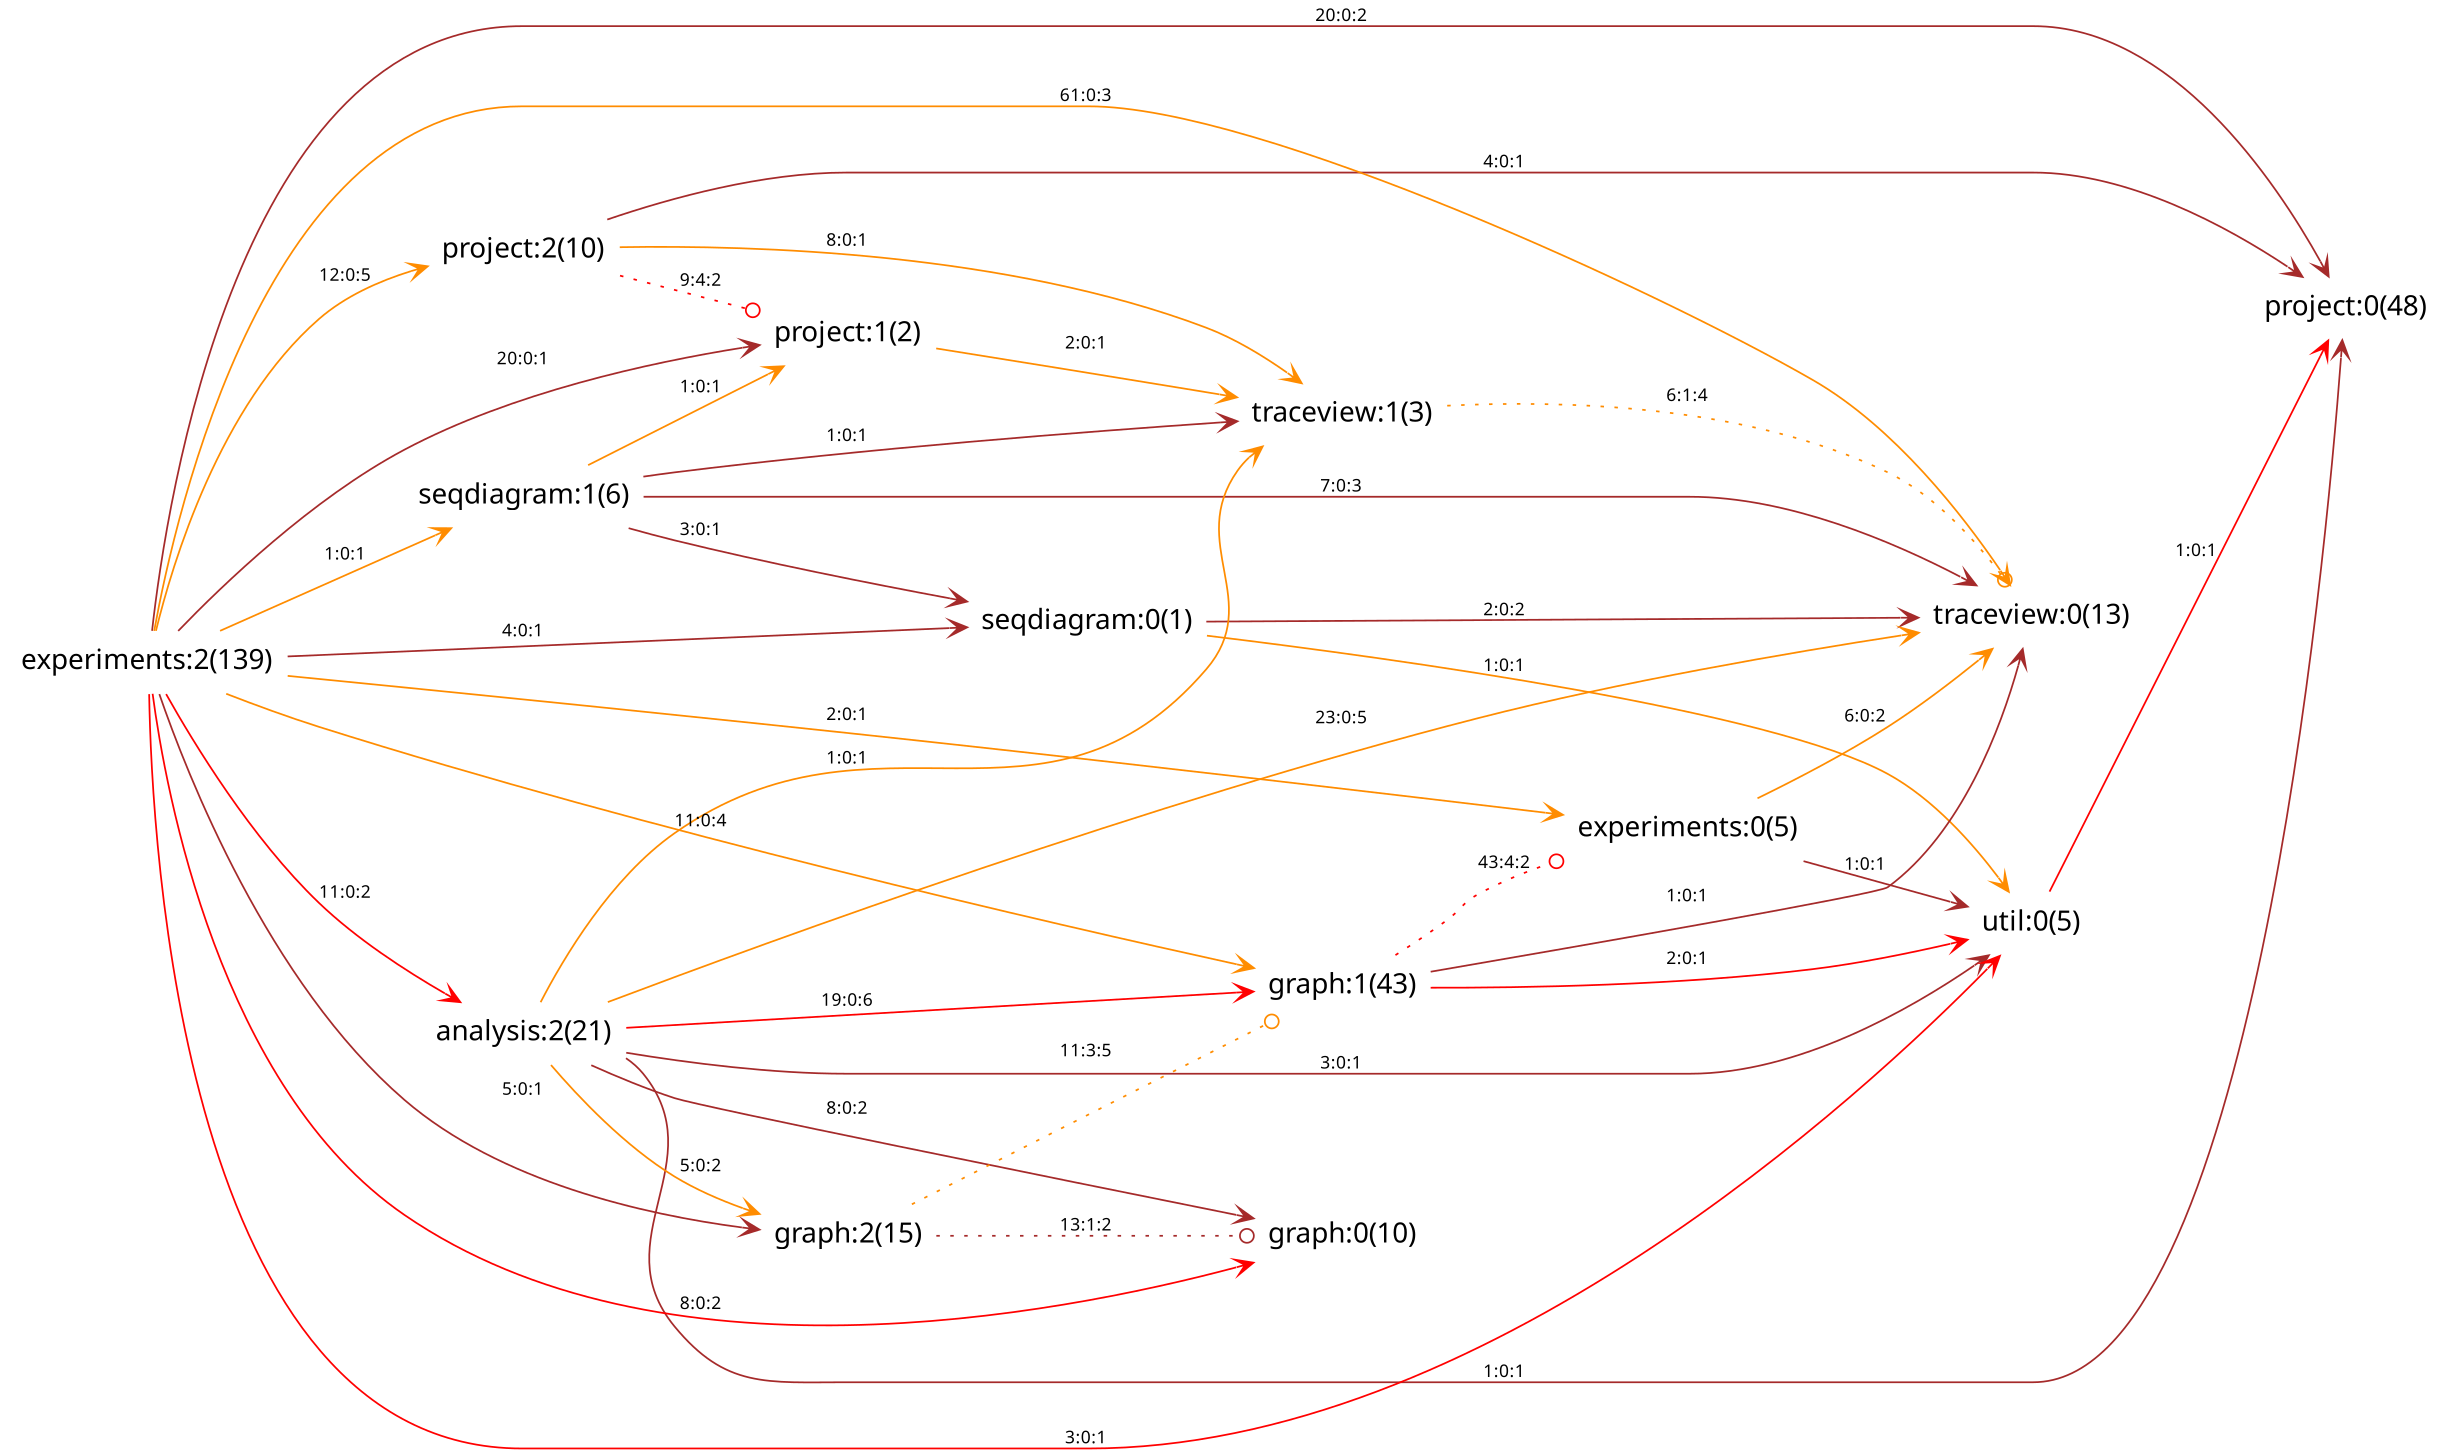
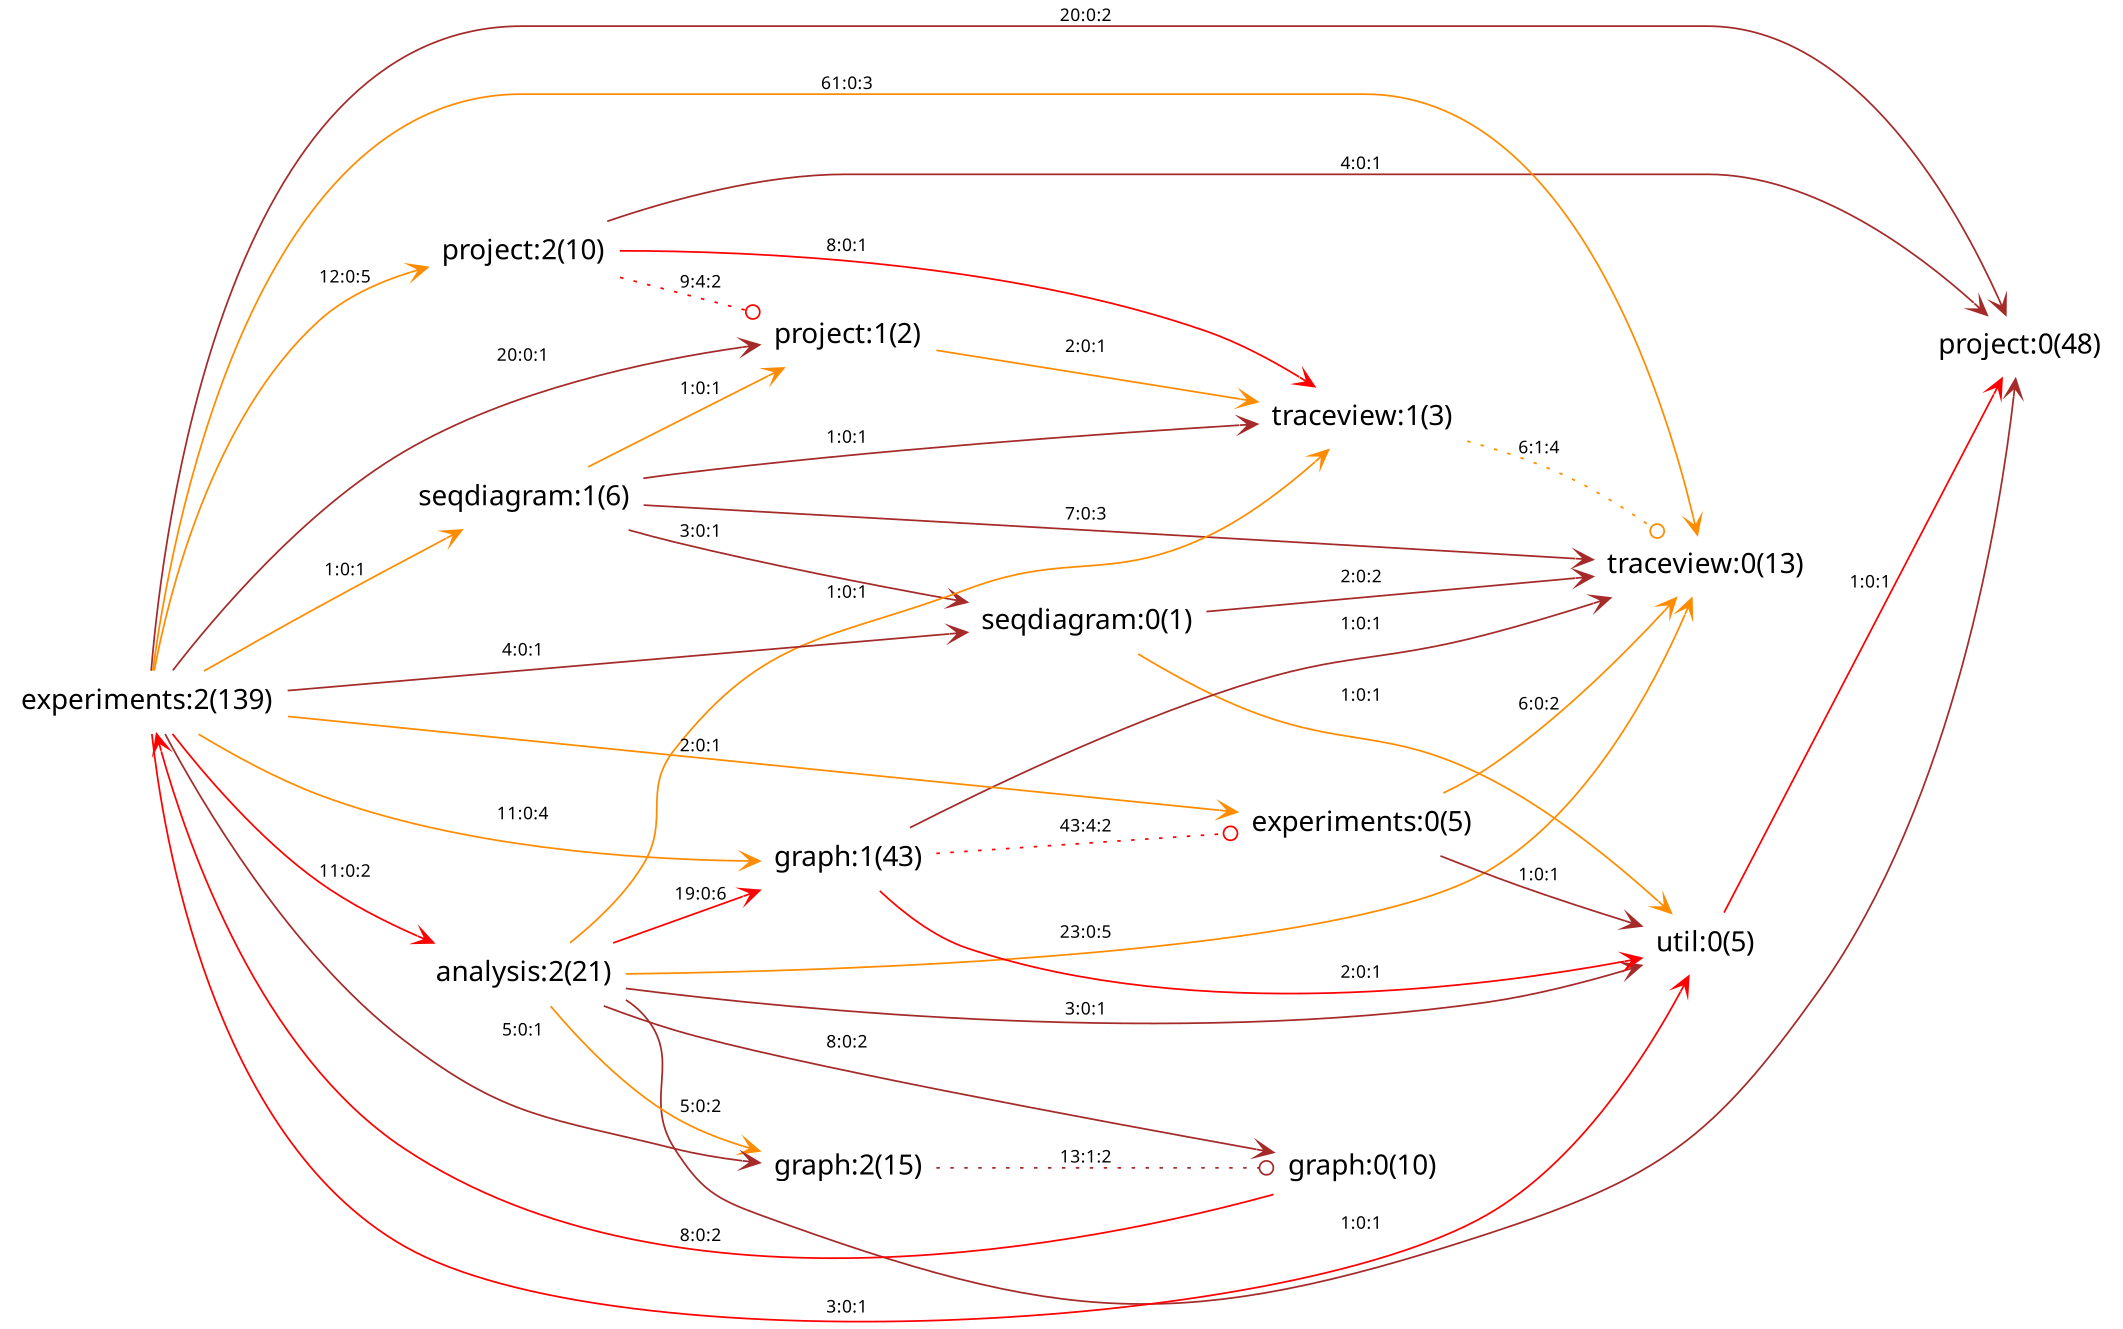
edge "project:2(10)" -> "traceview:1(3)": color darkorange -> red
edge "graph:2(15)" -> "graph:1(43)": removed, label "11:3:5"
edge "experiments:2(139)" -> "graph:0(10)": reversed
